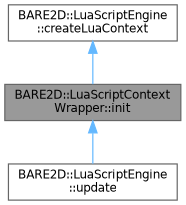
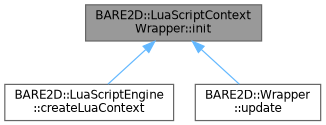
edge "BARE2D::LuaScriptContext Wrapper::init" -> "BARE2D::LuaScriptEngine ::createLuaContext": reversed
node "BARE2D::LuaScriptEngine ::update": label "BARE2D::LuaScriptEngine ::update" -> "BARE2D::Wrapper ::update"
